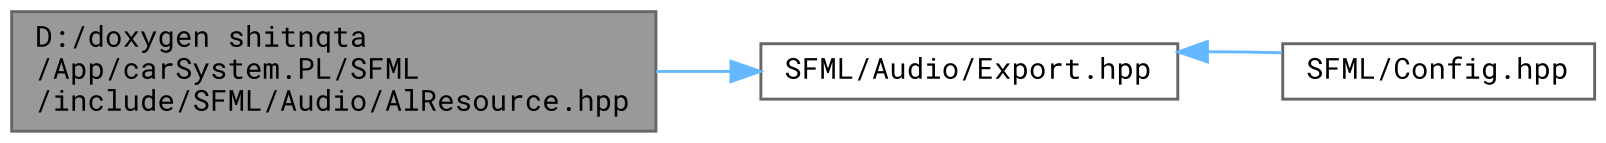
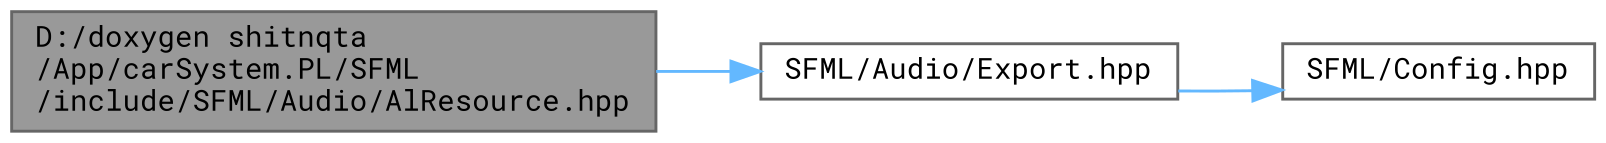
edge "SFML/Config.hpp" -> "SFML/Audio/Export.hpp": reversed
